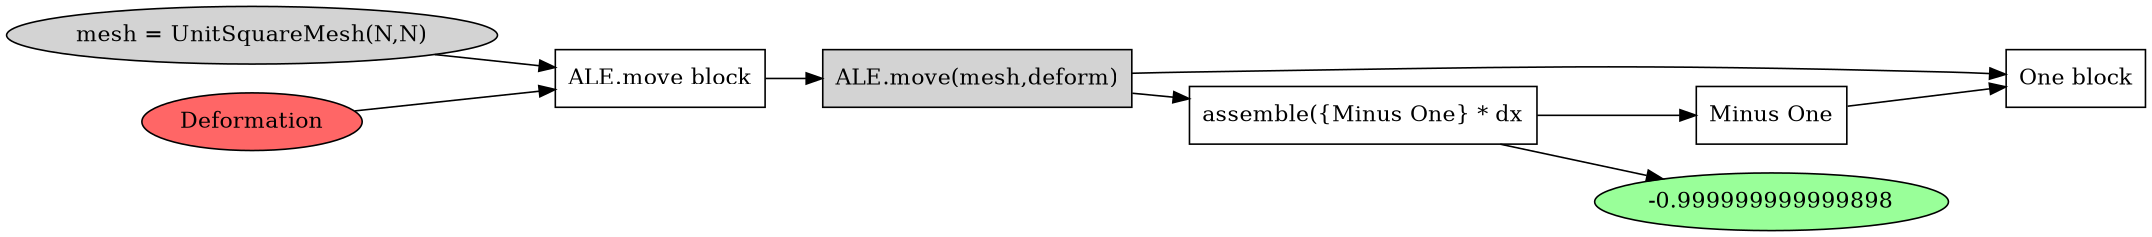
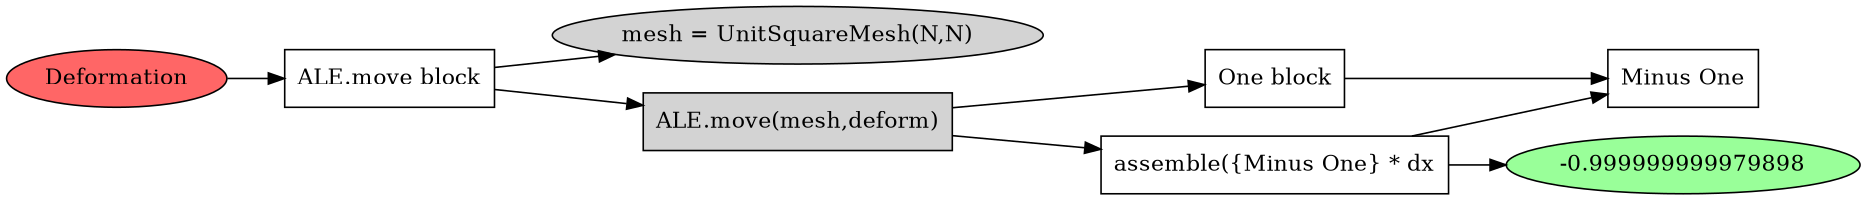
edge "mesh = UnitSquareMesh(N,N)" -> "ALE.move block": reversed
edge "Minus One" -> "One block": reversed
node "-0.999999999999898": label "-0.999999999999898" -> "-0.999999999979898"
